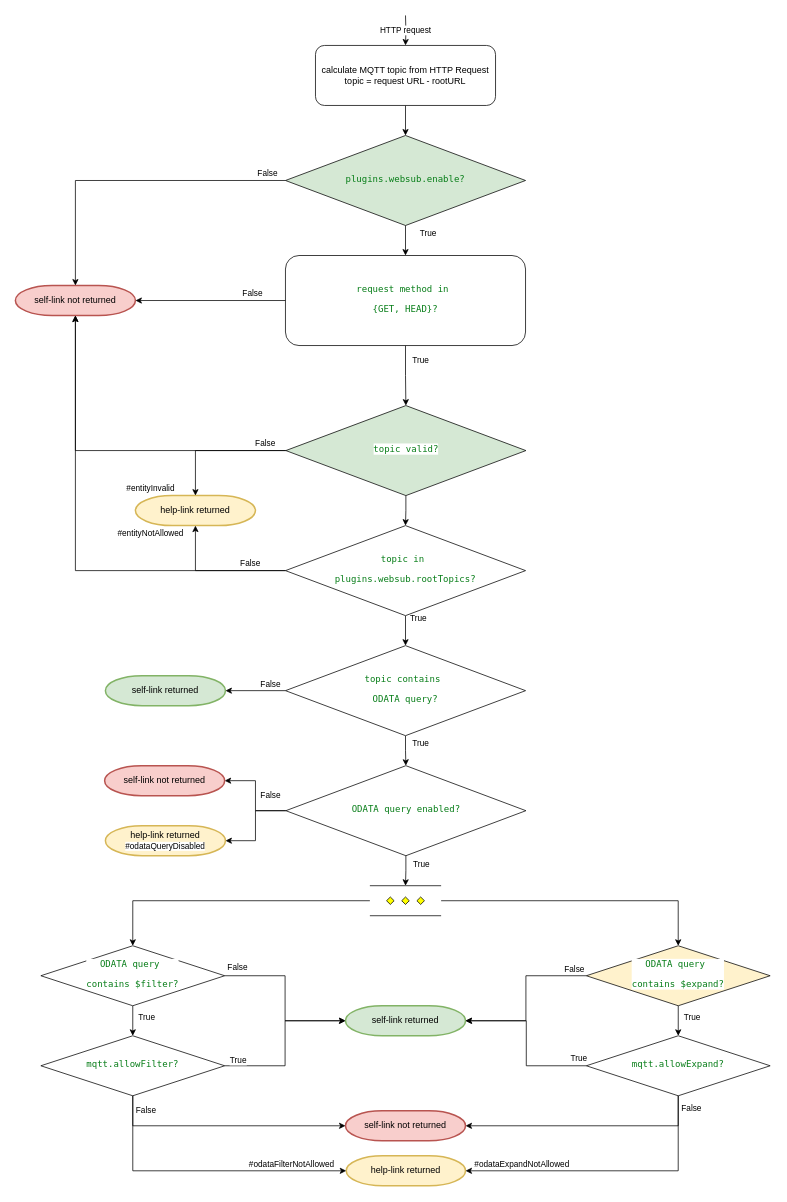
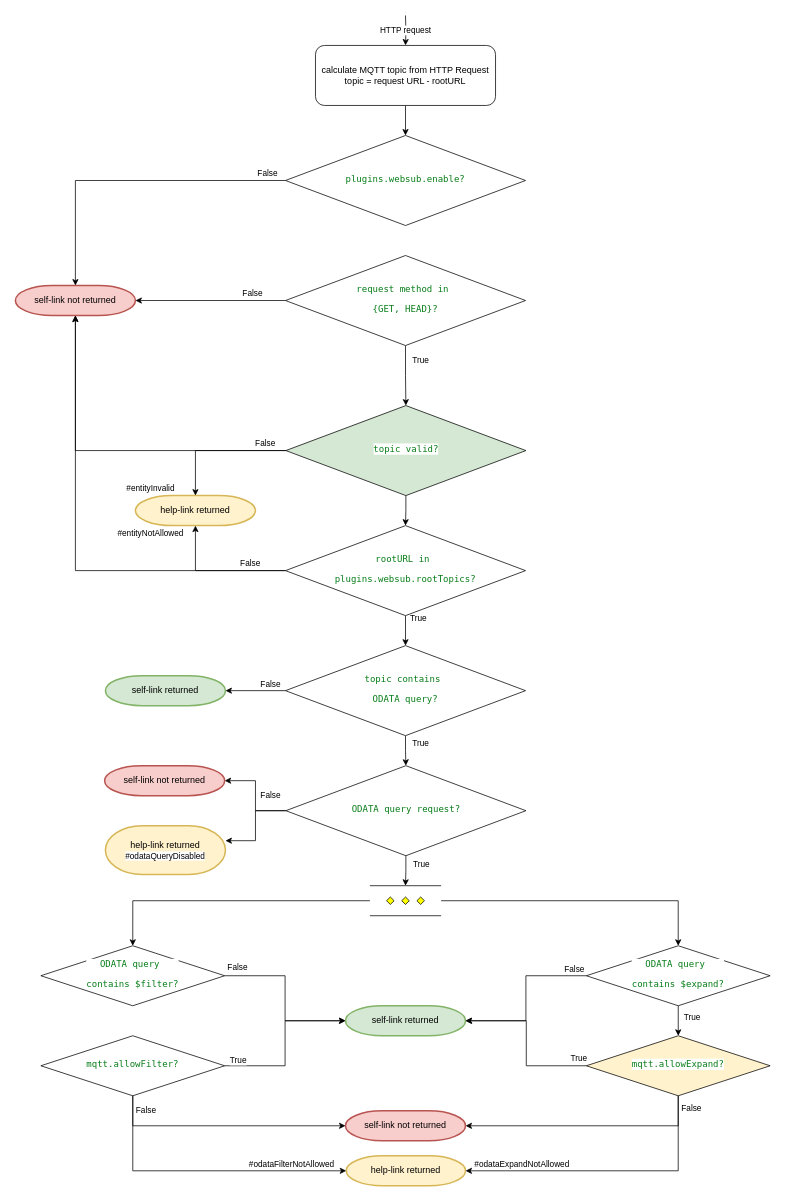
node "plugins.websub.enable?": fillcolor #d5e8d4 -> #ffffff
edge "plugins.websub.enable?" -> "request method in {GET, HEAD}?": removed, label "True"
node "request method in {GET, HEAD}?": shape rounded rectangle -> diamond
node "topic in plugins.websub.rootTopics?": label "topic in plugins.websub.rootTopics?" -> "rootURL in plugins.websub.rootTopics?"
node "ODATA query enabled?": label "ODATA query enabled?" -> "ODATA query request?"
node "help-link returned #odataQueryDisabled": size 120x30 -> 120x49
node "ODATA query contains $expand?": fillcolor #fff2cc -> #ffffff
edge "ODATA query contains $filter?" -> "mqtt.allowFilter?": removed, label "True"
node "mqtt.allowExpand?": fillcolor #ffffff -> #fff2cc
